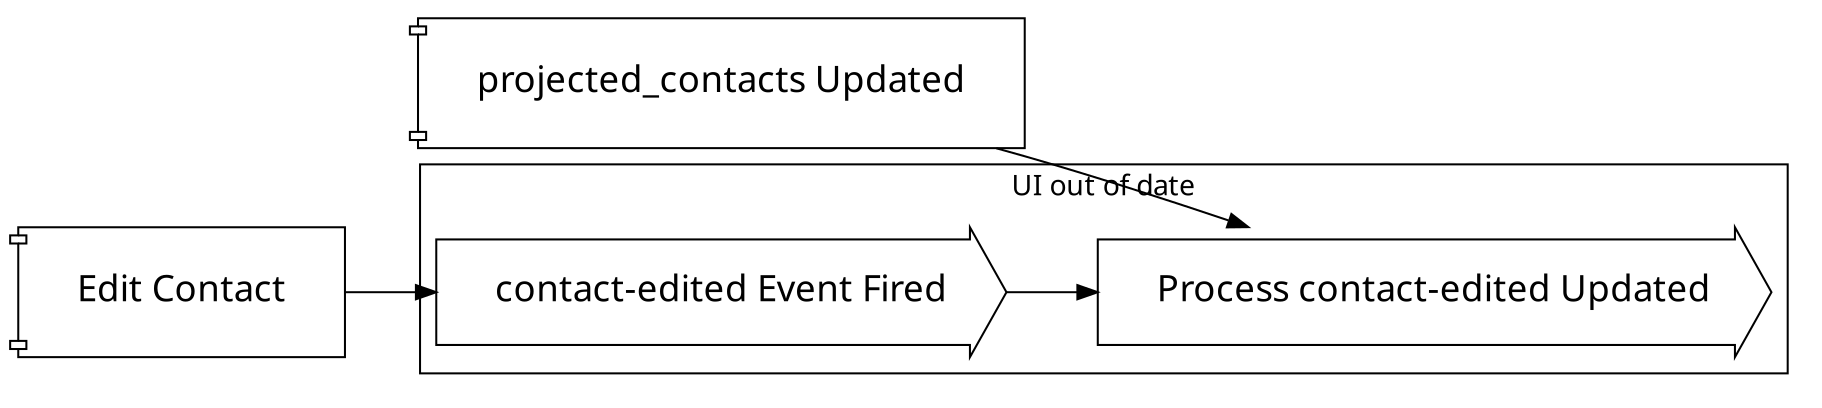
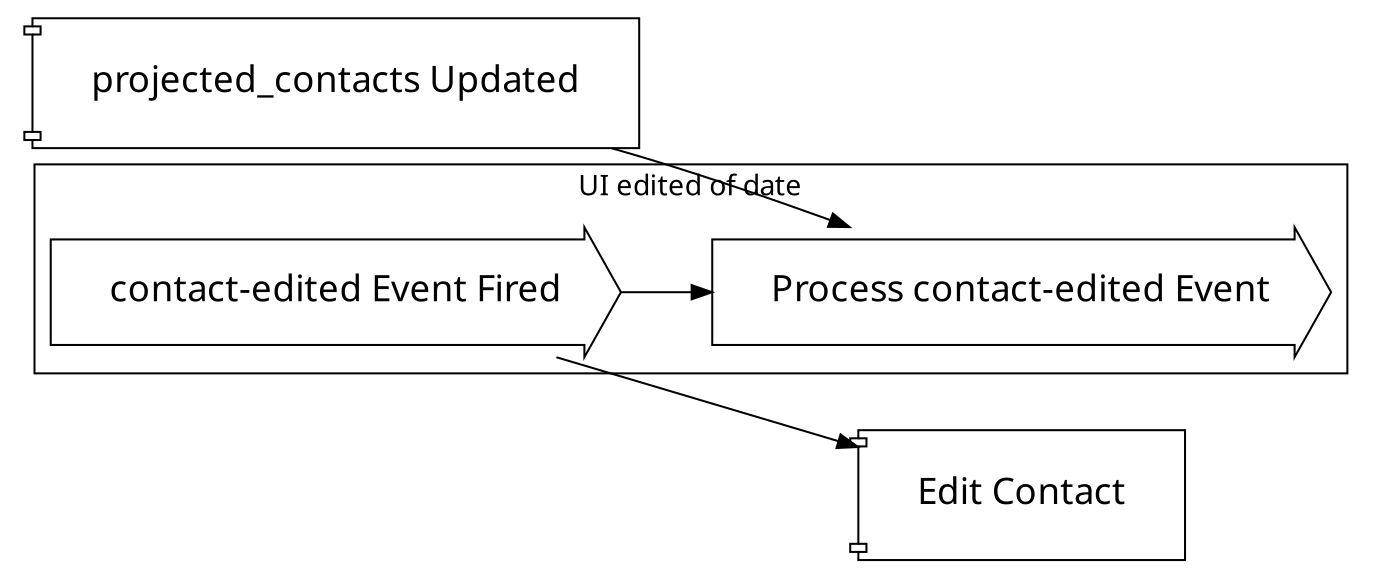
cluster "UI out of date": label "UI out of date" -> "UI edited of date"
edge "Edit Contact" -> "contact-edited Event Fired": reversed
node "Process contact-edited Updated": label "Process contact-edited Updated" -> "Process contact-edited Event"
